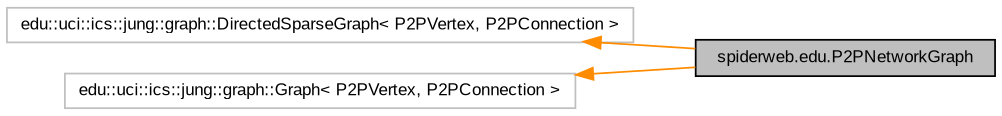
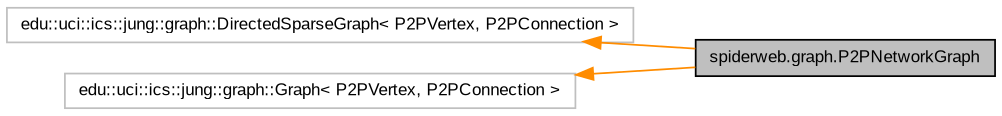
node "spiderweb.edu.P2PNetworkGraph": label "spiderweb.edu.P2PNetworkGraph" -> "spiderweb.graph.P2PNetworkGraph"
